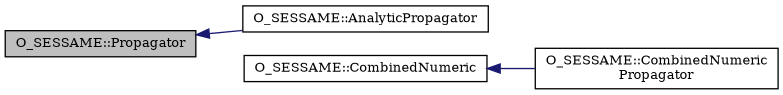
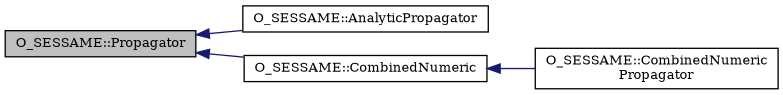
edge "O_SESSAME::CombinedNumeric" -> "O_SESSAME::Propagator": added
